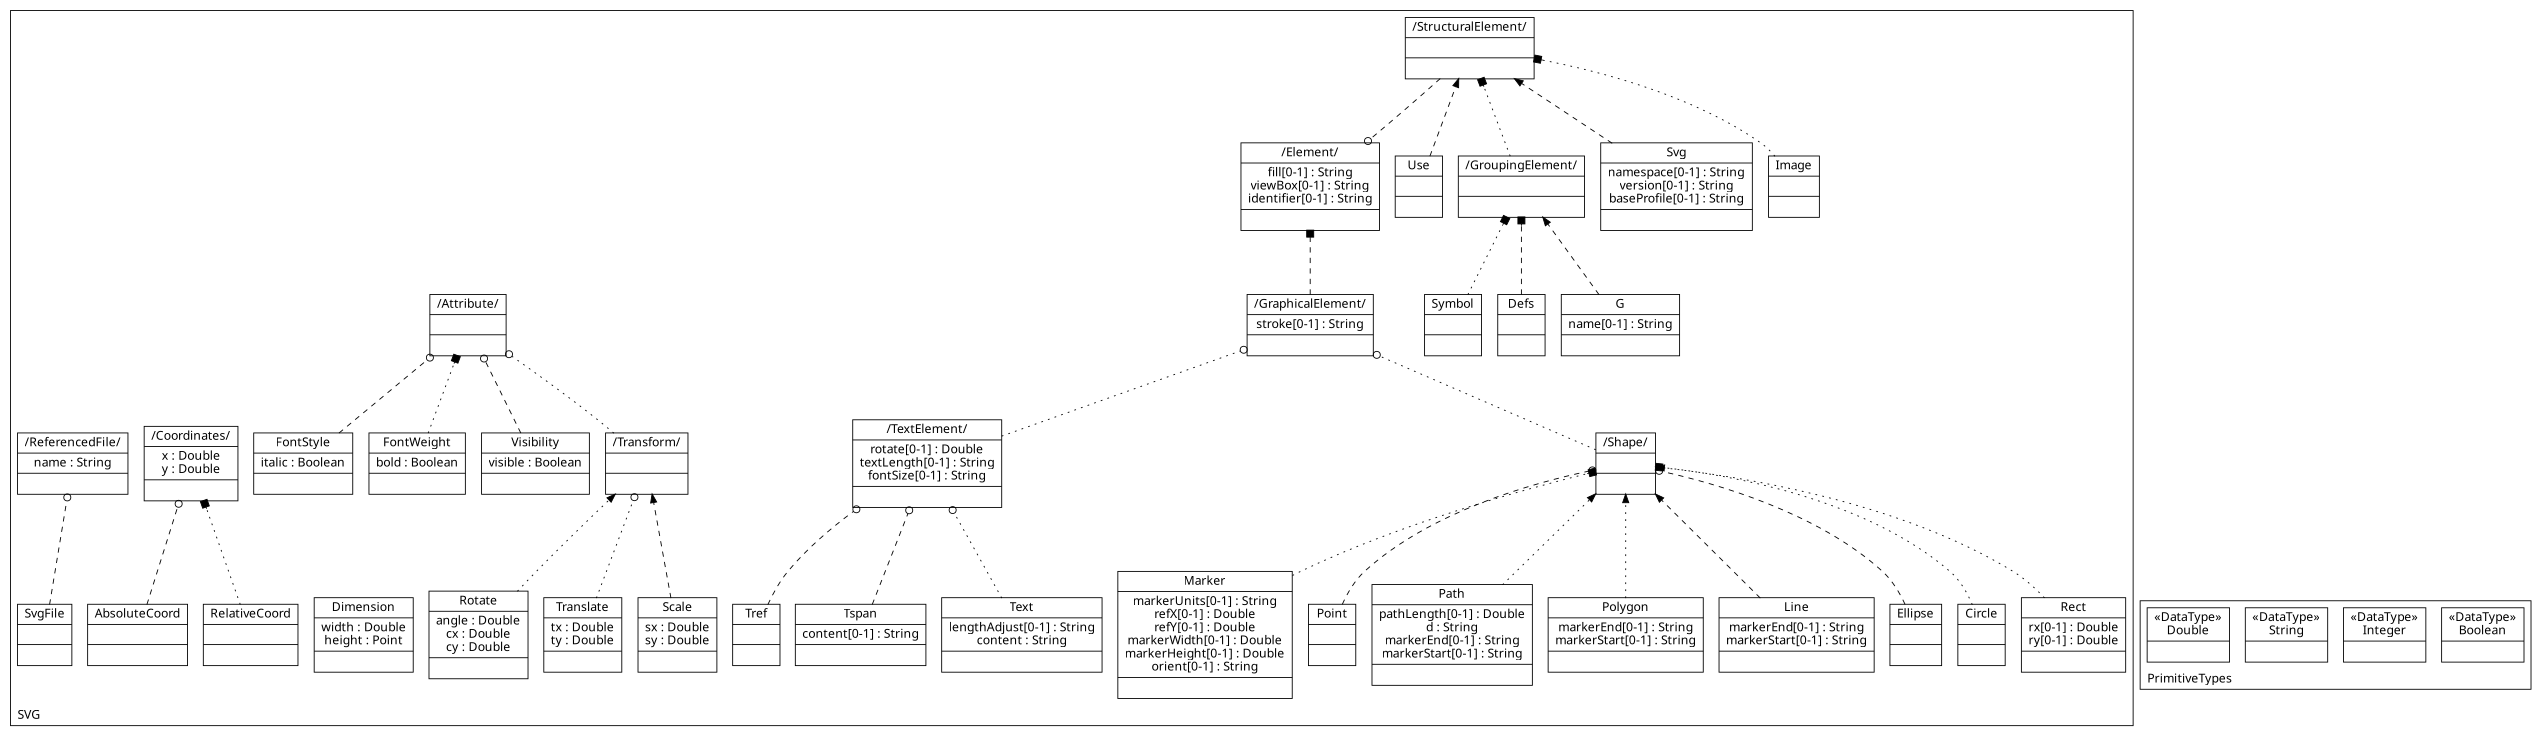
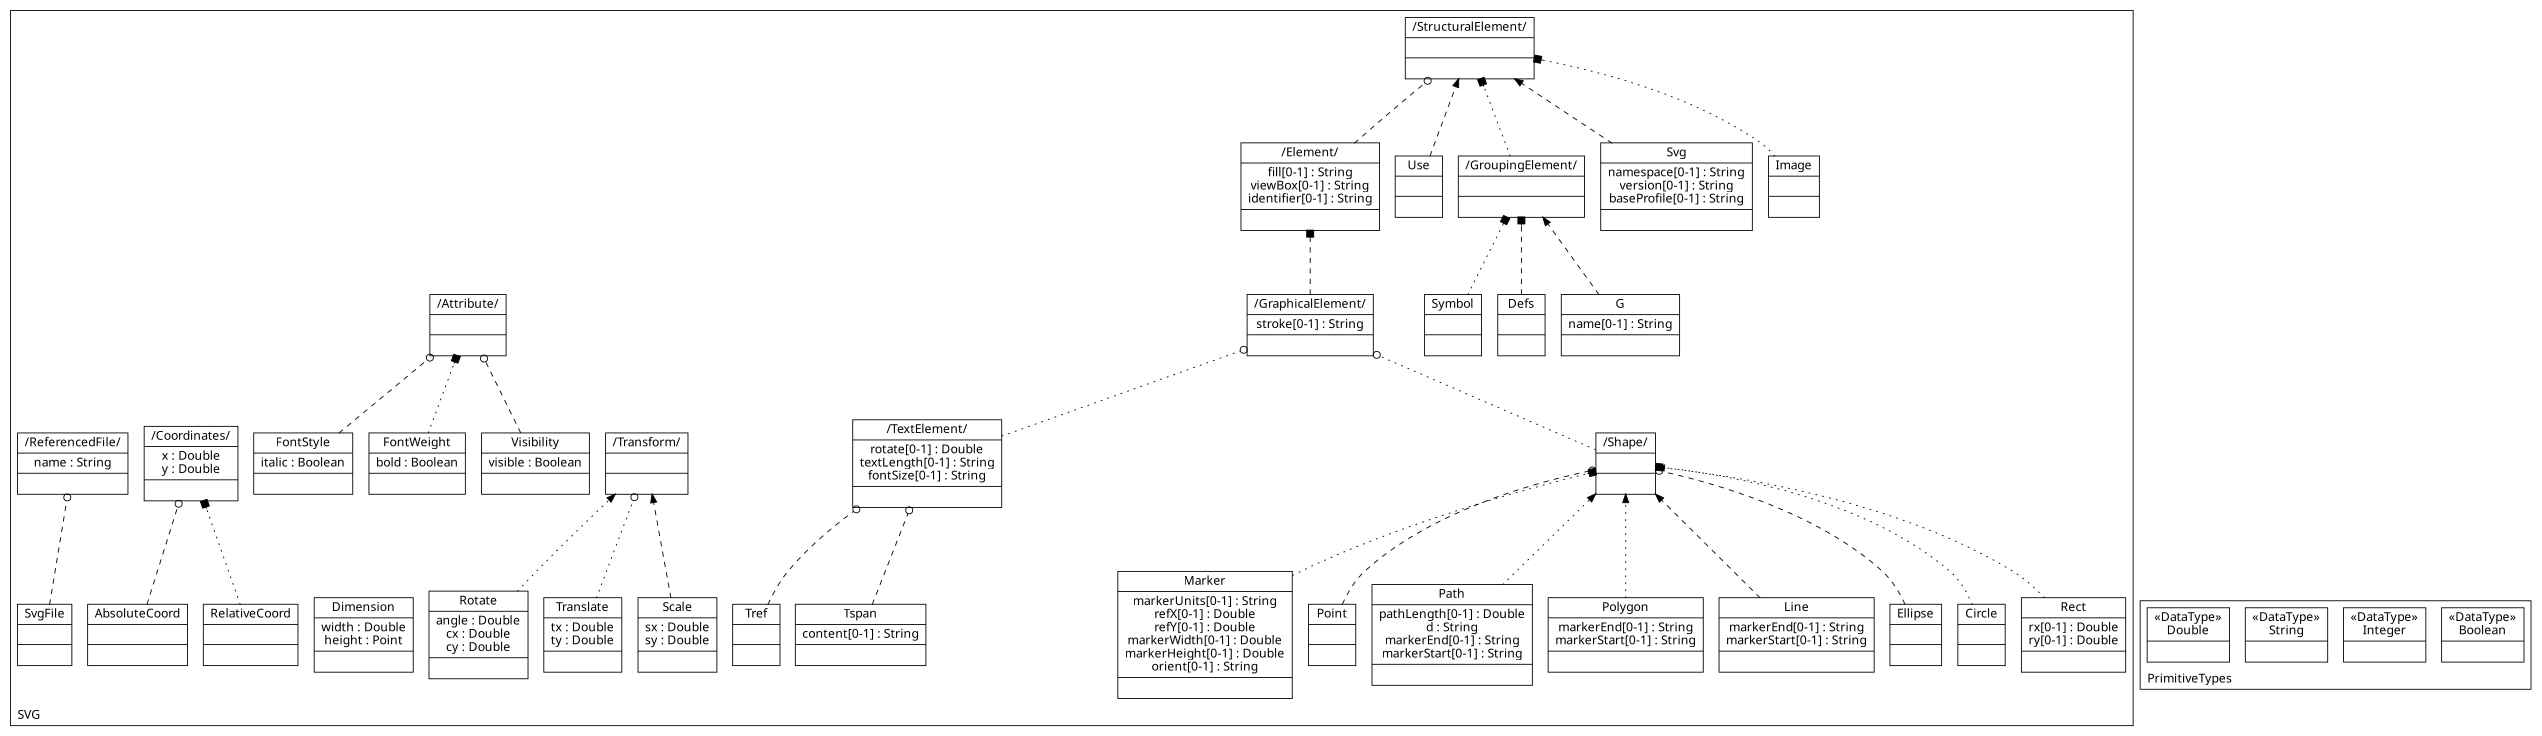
edge "/StructuralElement/" -> "/Element/": reversed
edge "/Transform/" -> "/Attribute/": removed
node "Text": removed
